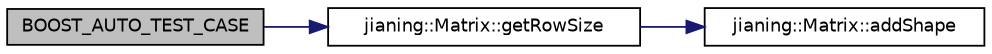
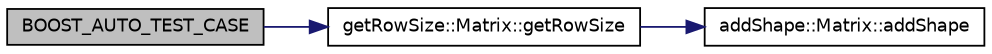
node "jianing::Matrix::getRowSize": label "jianing::Matrix::getRowSize" -> "getRowSize::Matrix::getRowSize"
node "jianing::Matrix::addShape": label "jianing::Matrix::addShape" -> "addShape::Matrix::addShape"
